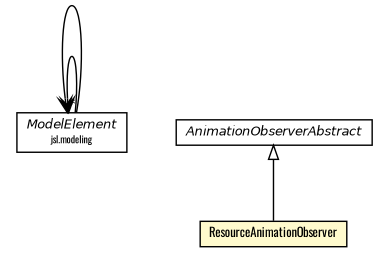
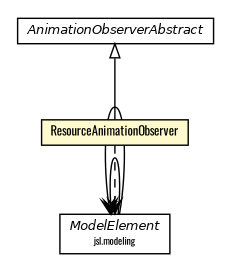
edge "ResourceAnimationObserver" -> "ModelElement": added
